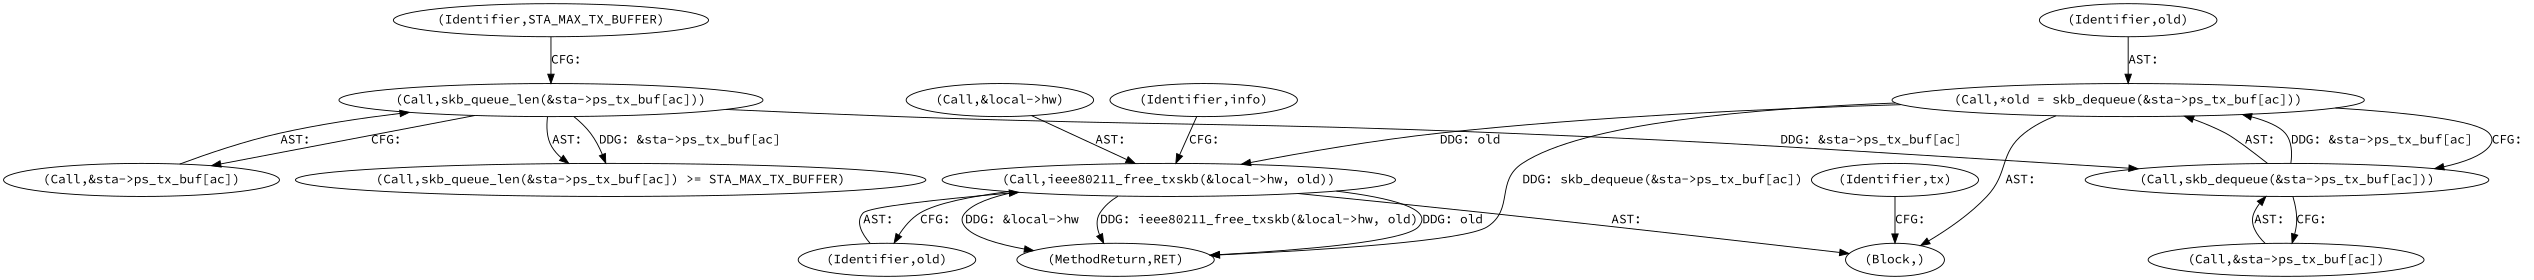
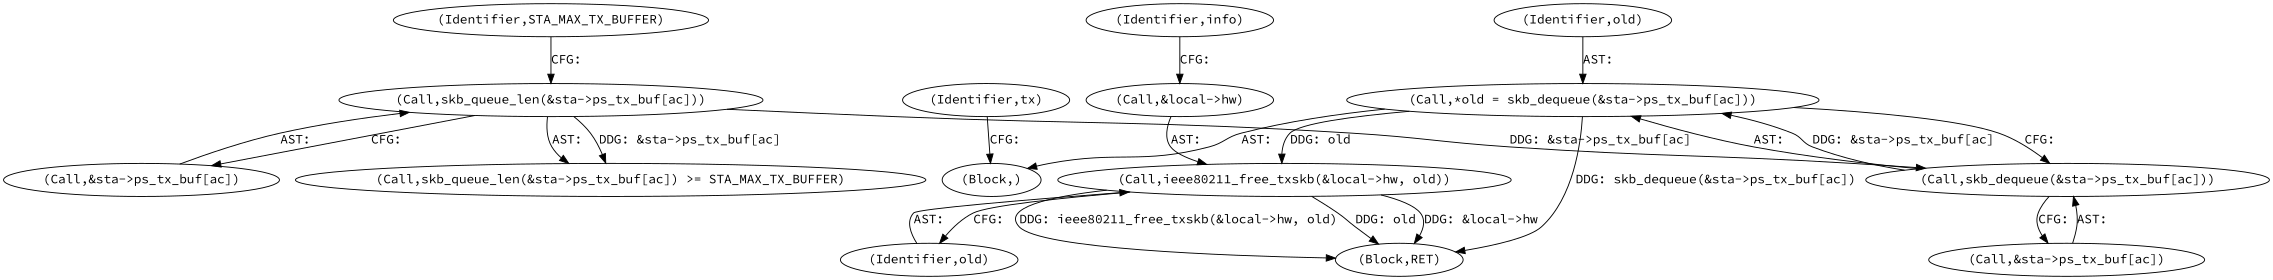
edge "(Identifier,info)" -> "(Call,ieee80211_free_txskb(&local->hw, old))": now "(Identifier,info)" -> "(Call,&local->hw)"
edge "(Call,ieee80211_free_txskb(&local->hw, old))" -> "(Block,)": removed, label "AST:"
node "(MethodReturn,RET)": label "(MethodReturn,RET)" -> "(Block,RET)"
